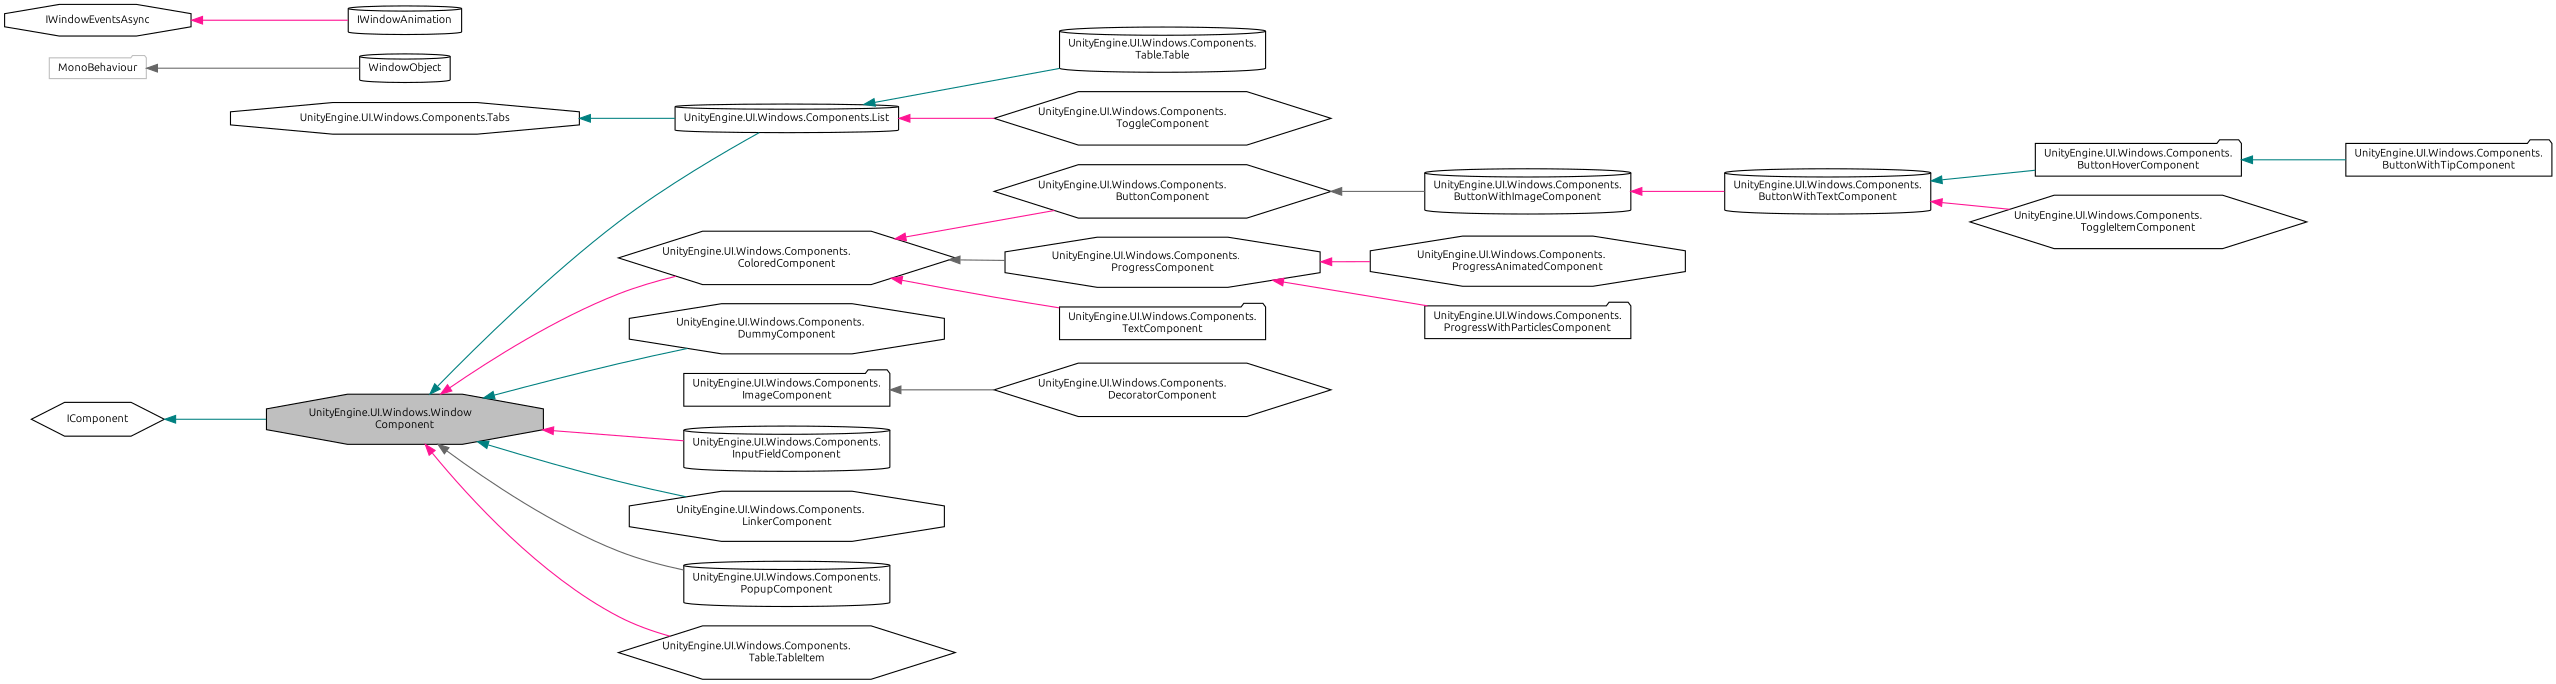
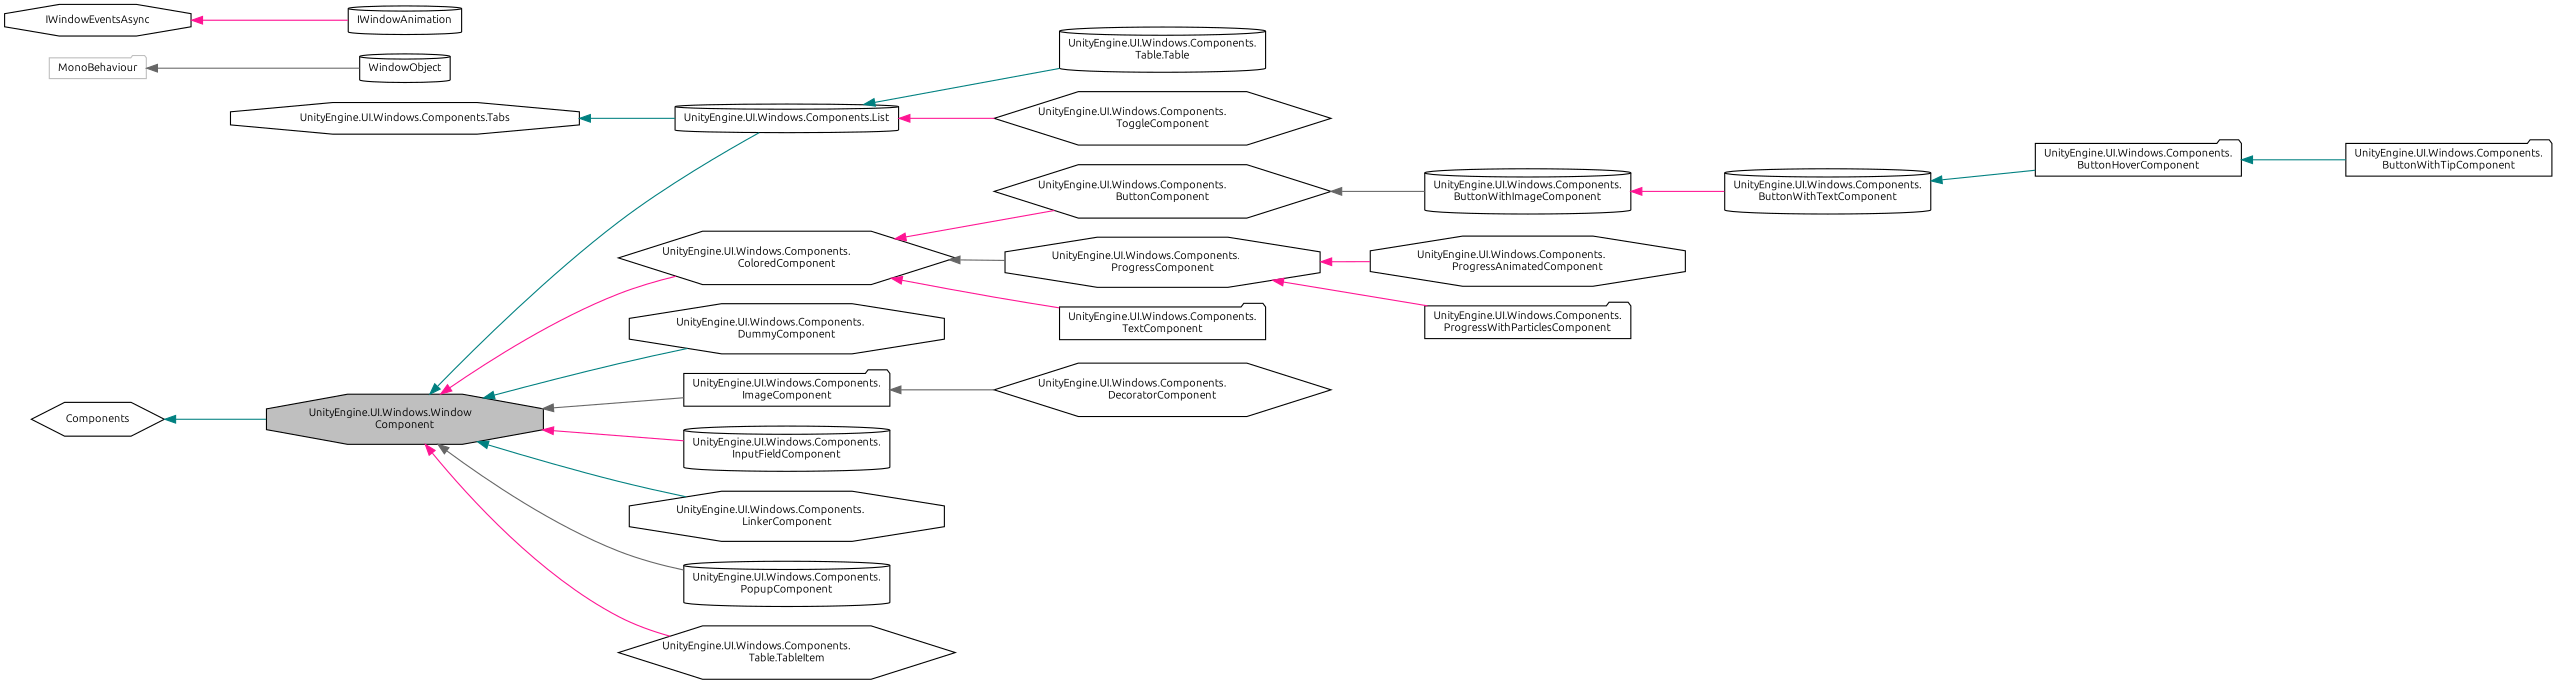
node "UnityEngine.UI.Windows.Components. ToggleItemComponent": removed
edge "UnityEngine.UI.Windows.Components. ImageComponent" -> "UnityEngine.UI.Windows.Window Component": added
node "IComponent": label "IComponent" -> "Components"
